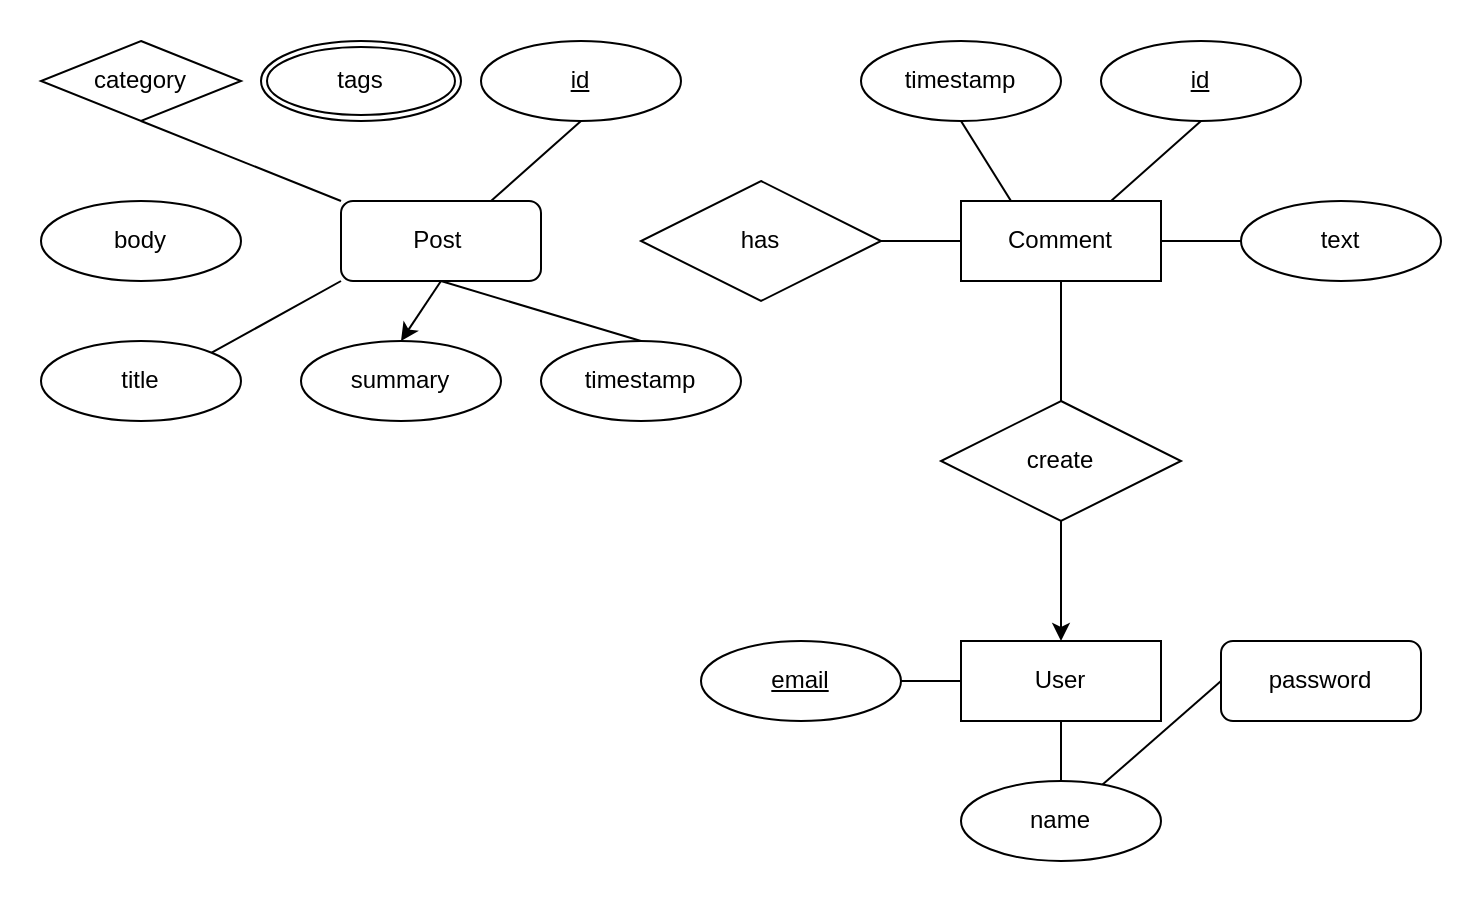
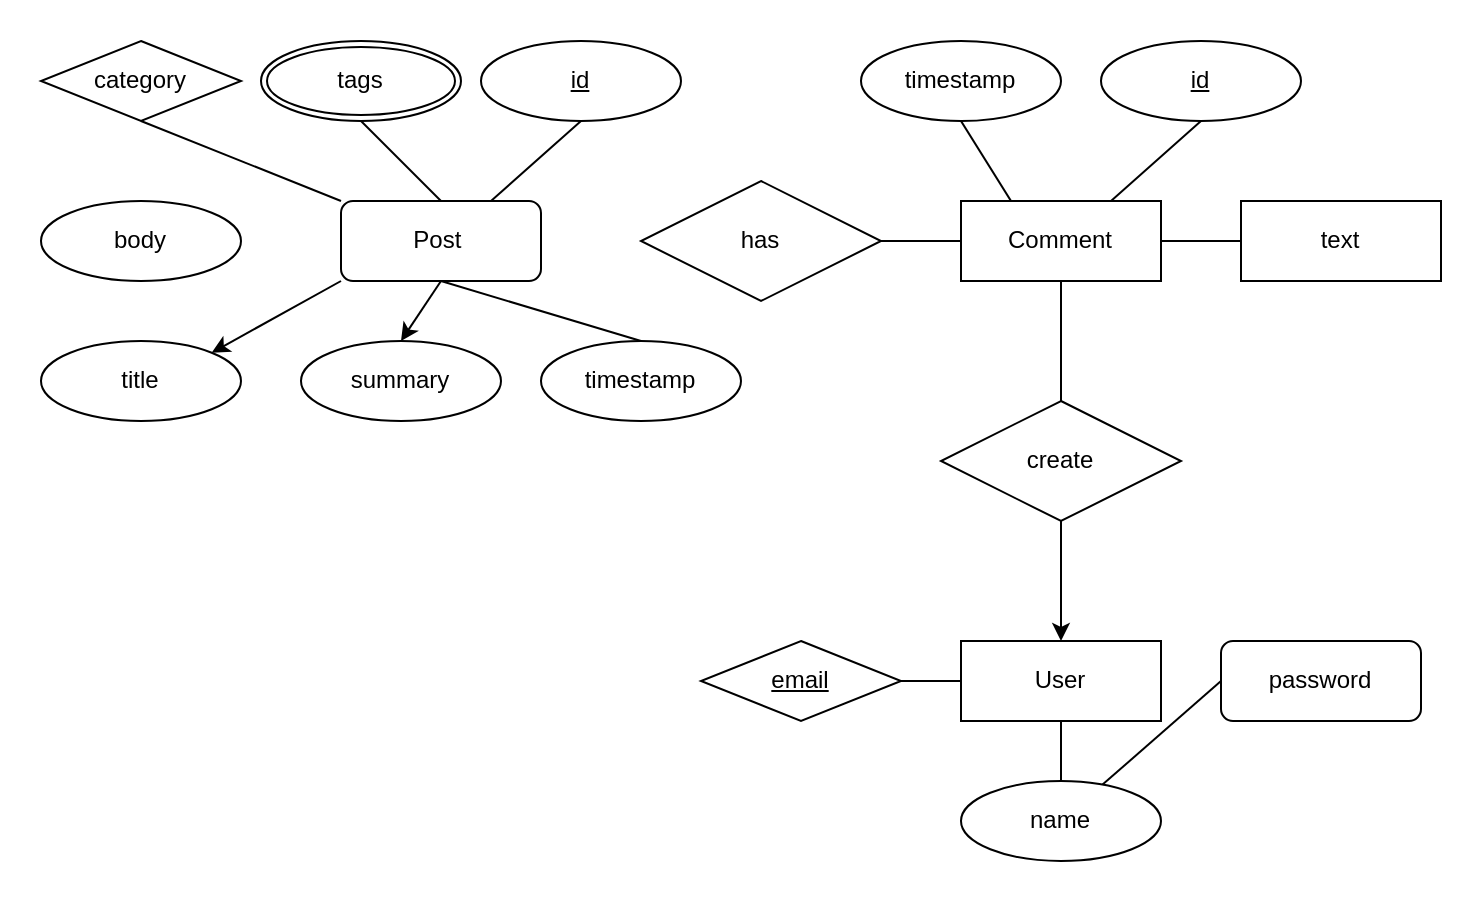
edge "tags" -- "Post": added
node "text": shape ellipse -> rectangle
edge "Post" -- "title": arrowhead none -> classic
node "email": shape ellipse -> diamond
